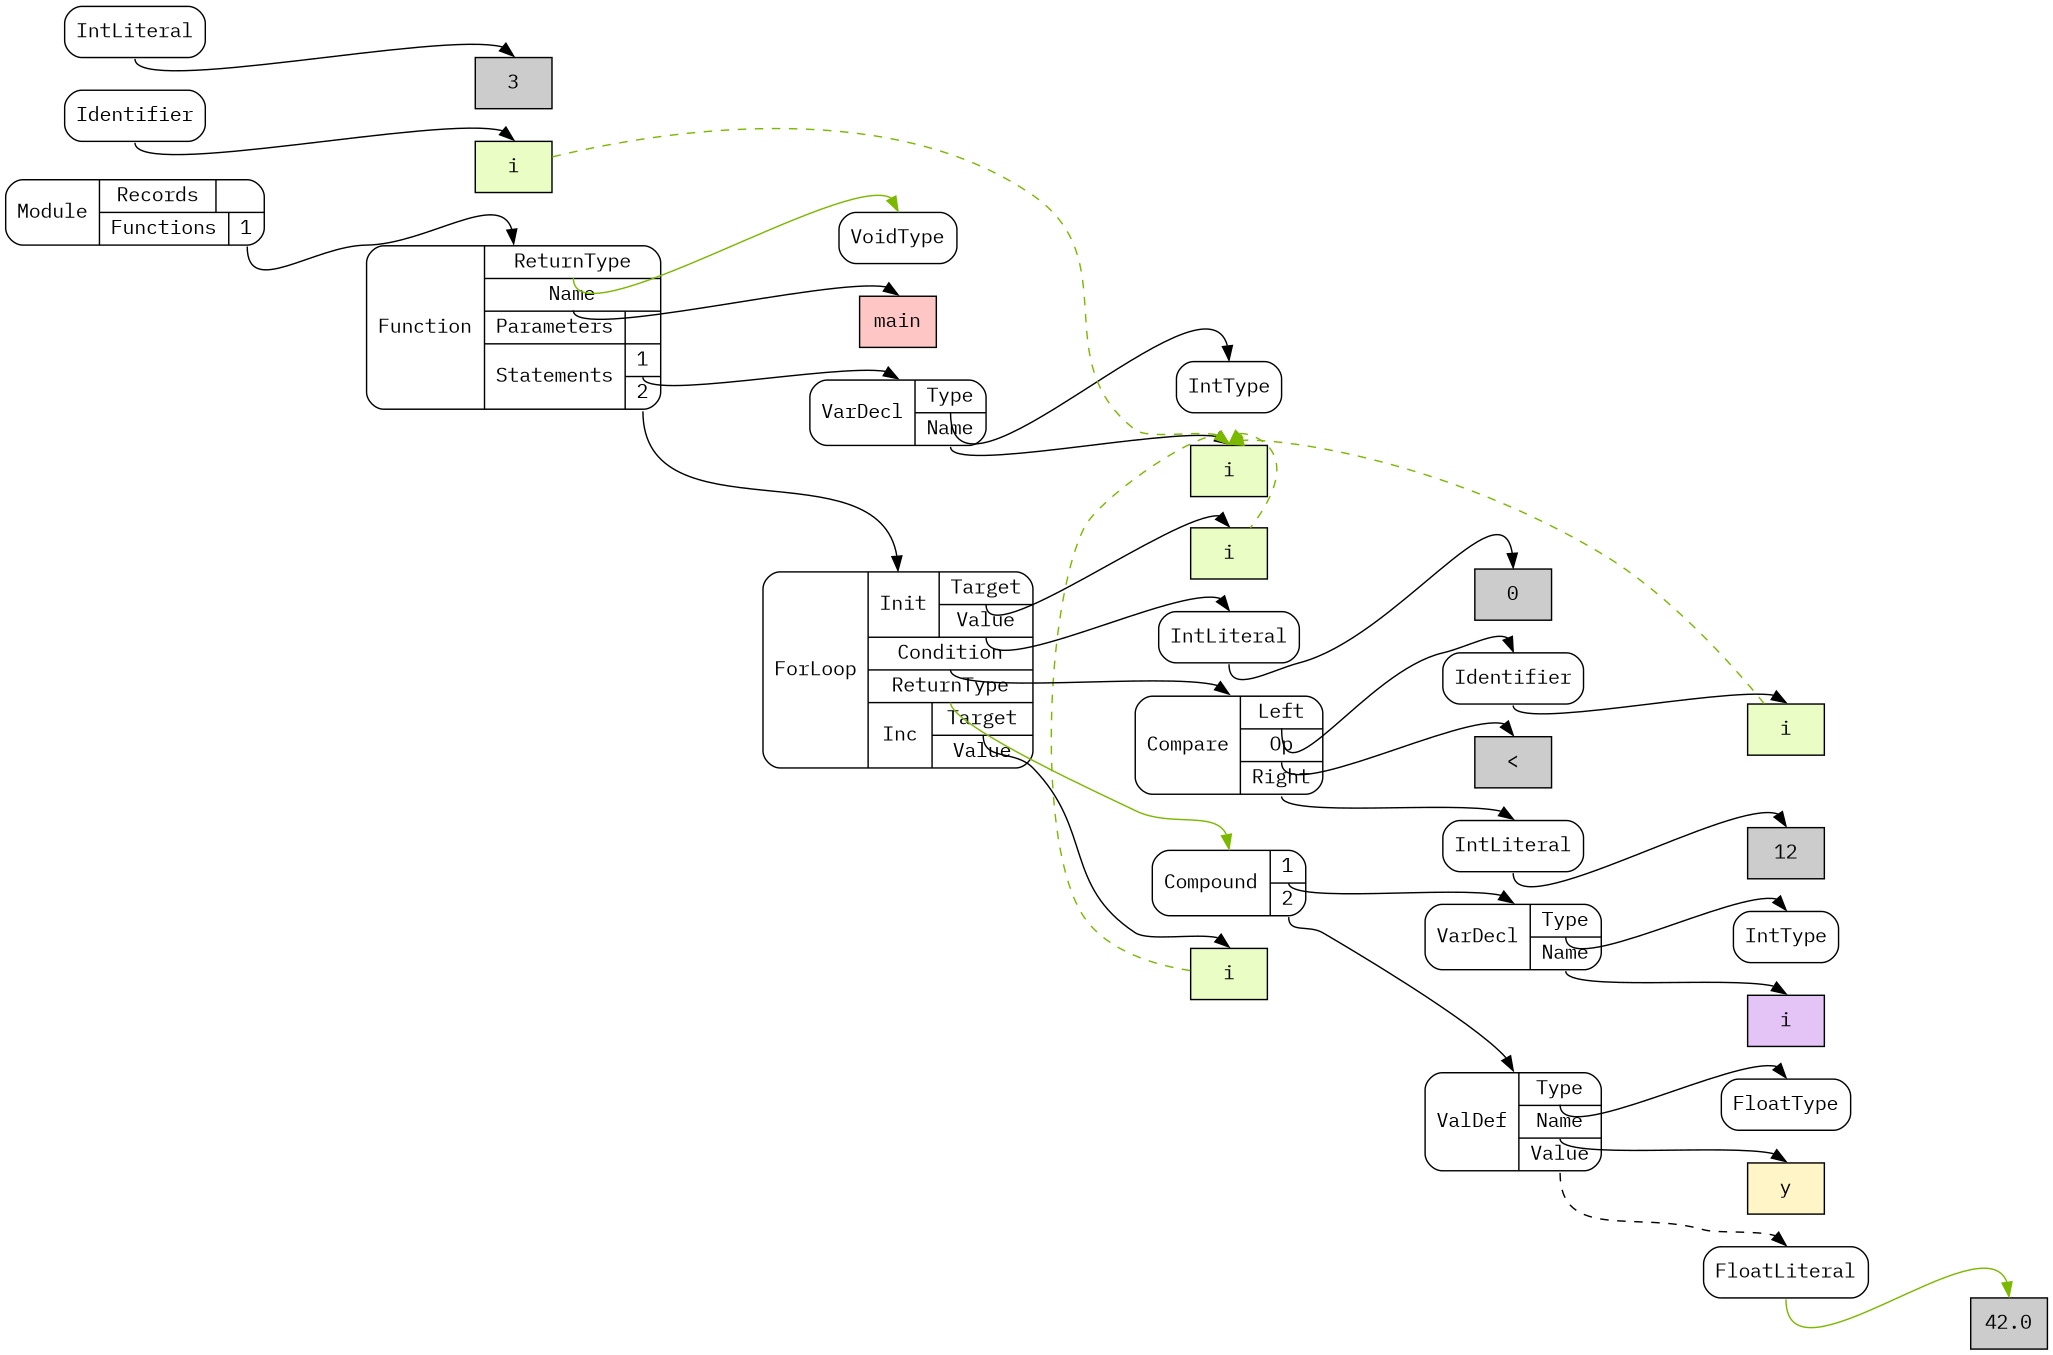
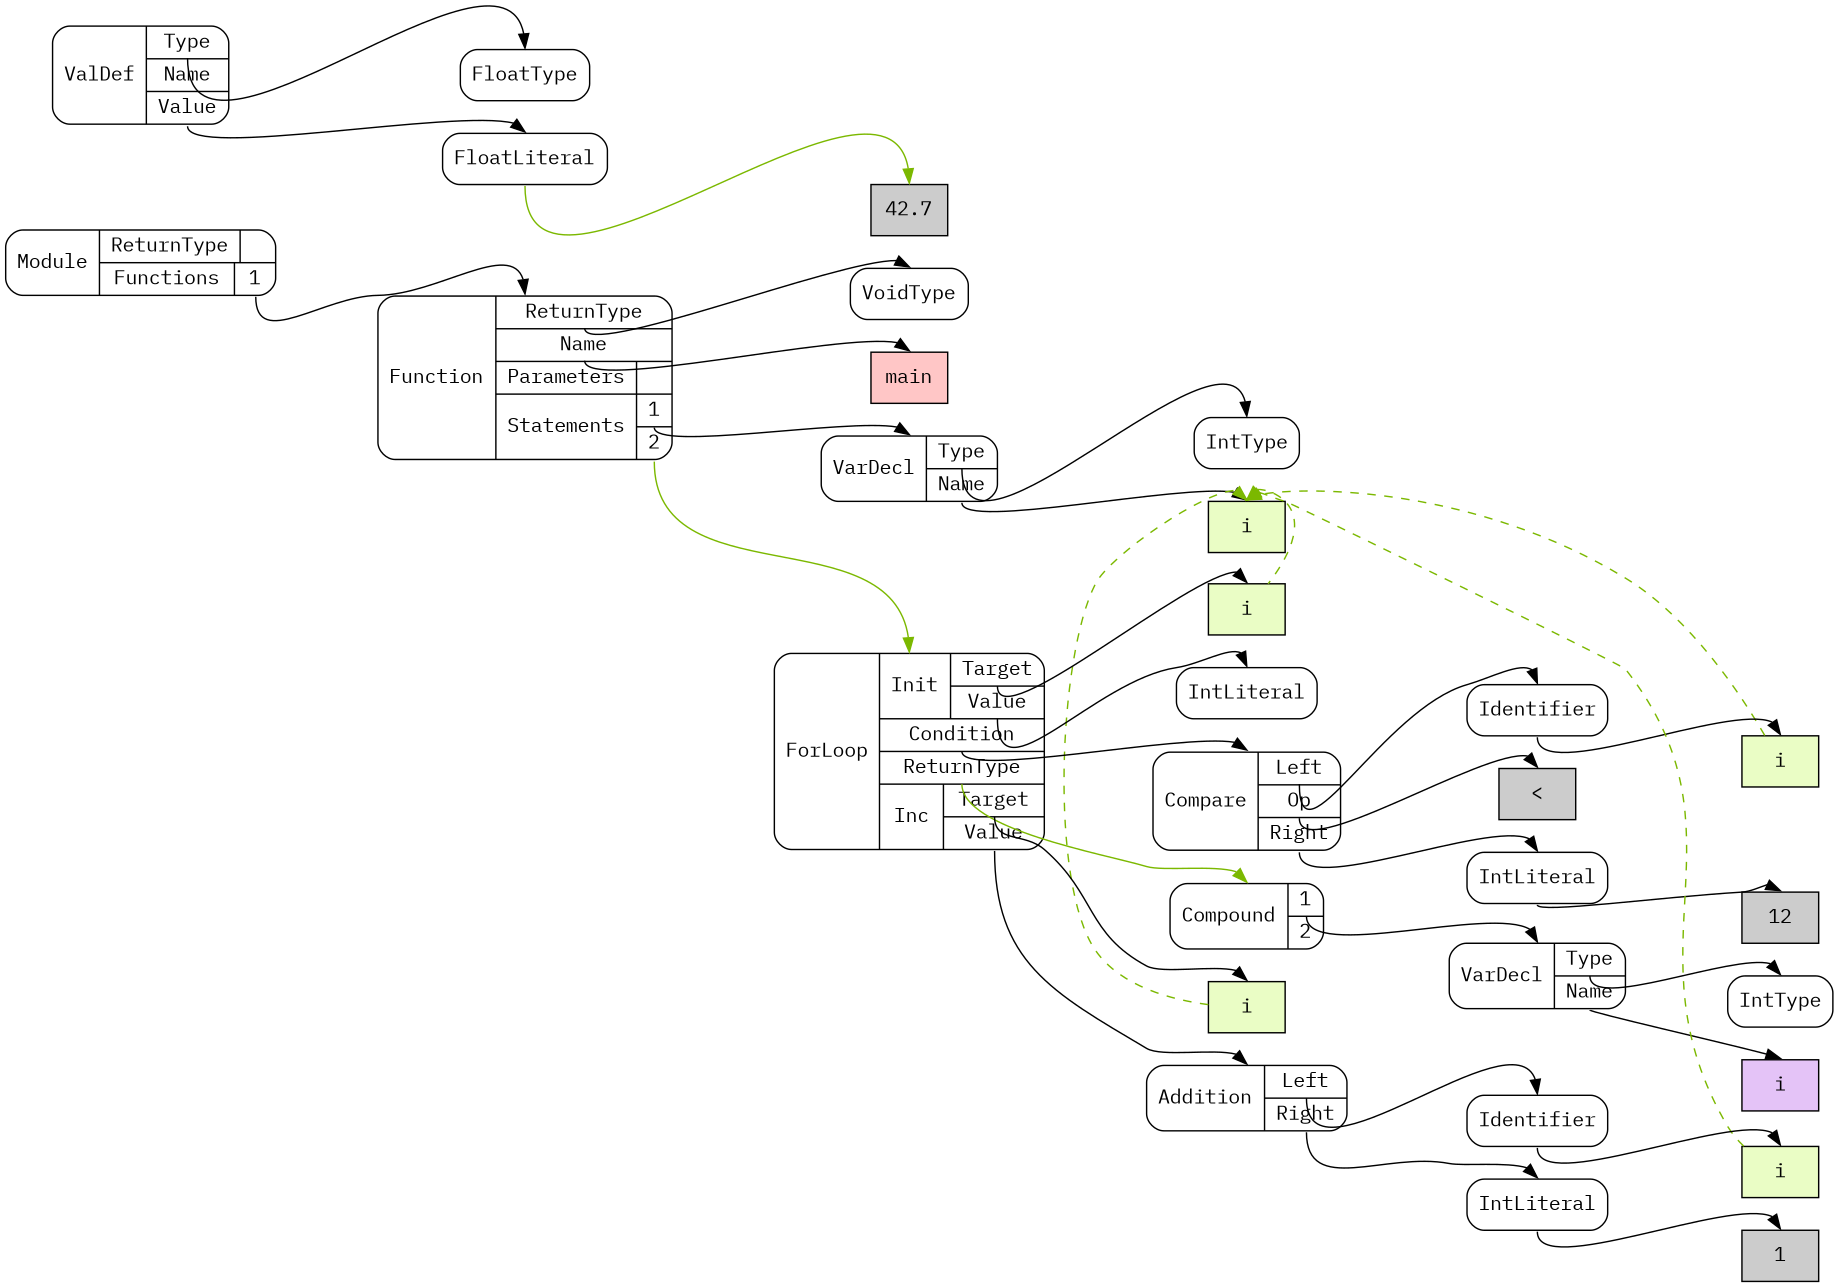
node "3": label "3" -> "1"
node "Module": text "Records" -> "ReturnType"
edge "Function" -> "VoidType": color #7bb800 -> black
edge "Function" -> "ForLoop": color black -> #7bb800
node "0": removed
edge "Compound" -> "ValDef": removed
node "Addition": added
node "y": removed
edge "ValDef" -> "FloatLiteral": style dashed -> solid
node "42.0": label "42.0" -> "42.7"
